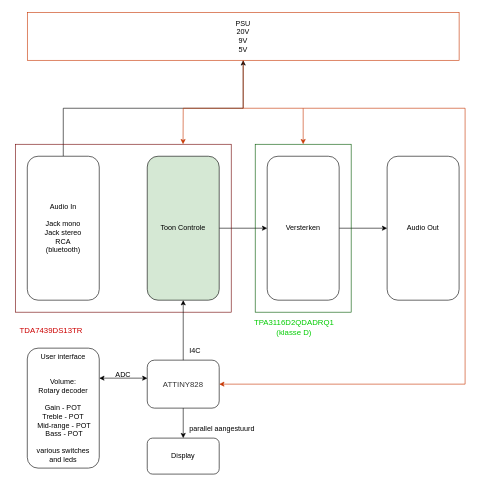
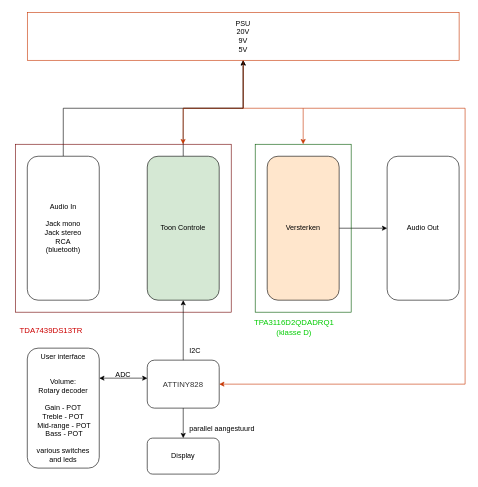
edge "Toon Controle" -> "Versterken": now "Toon Controle" -> "PSU 20V 9V 5V"
node "Versterken": fillcolor #ffffff -> #ffe6cc
node "I4C": label "I4C" -> "I2C"
